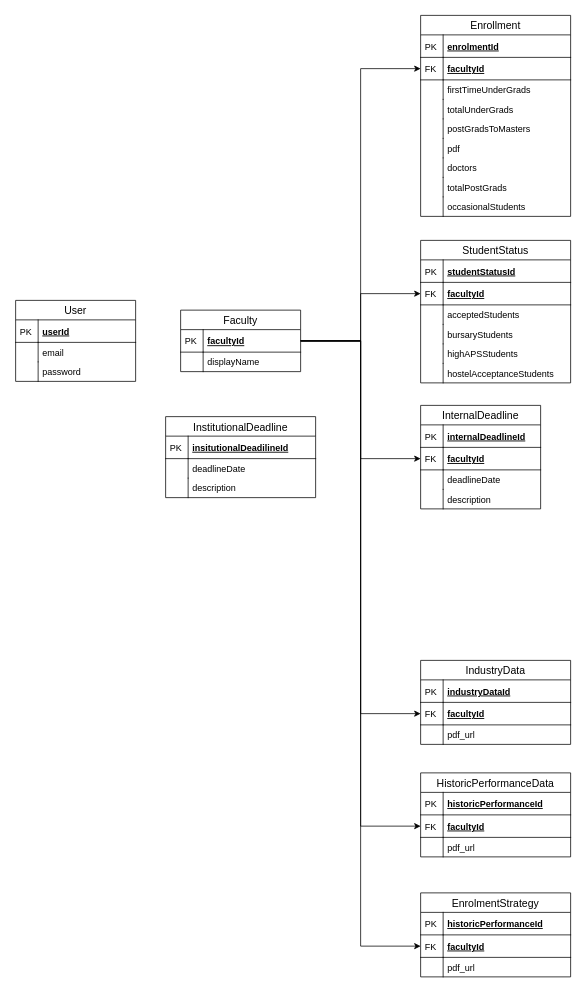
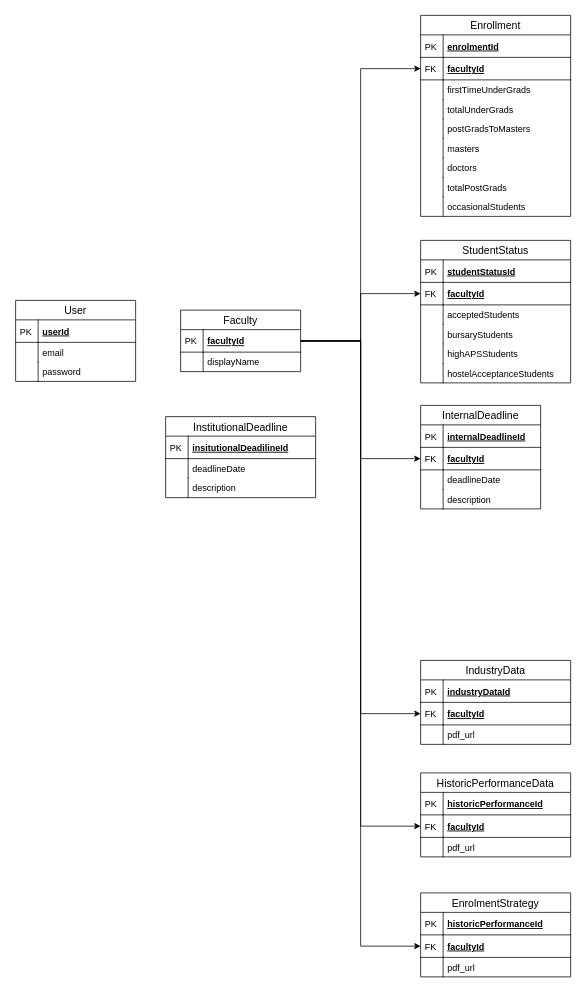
node "pdf": label "pdf" -> "masters"
